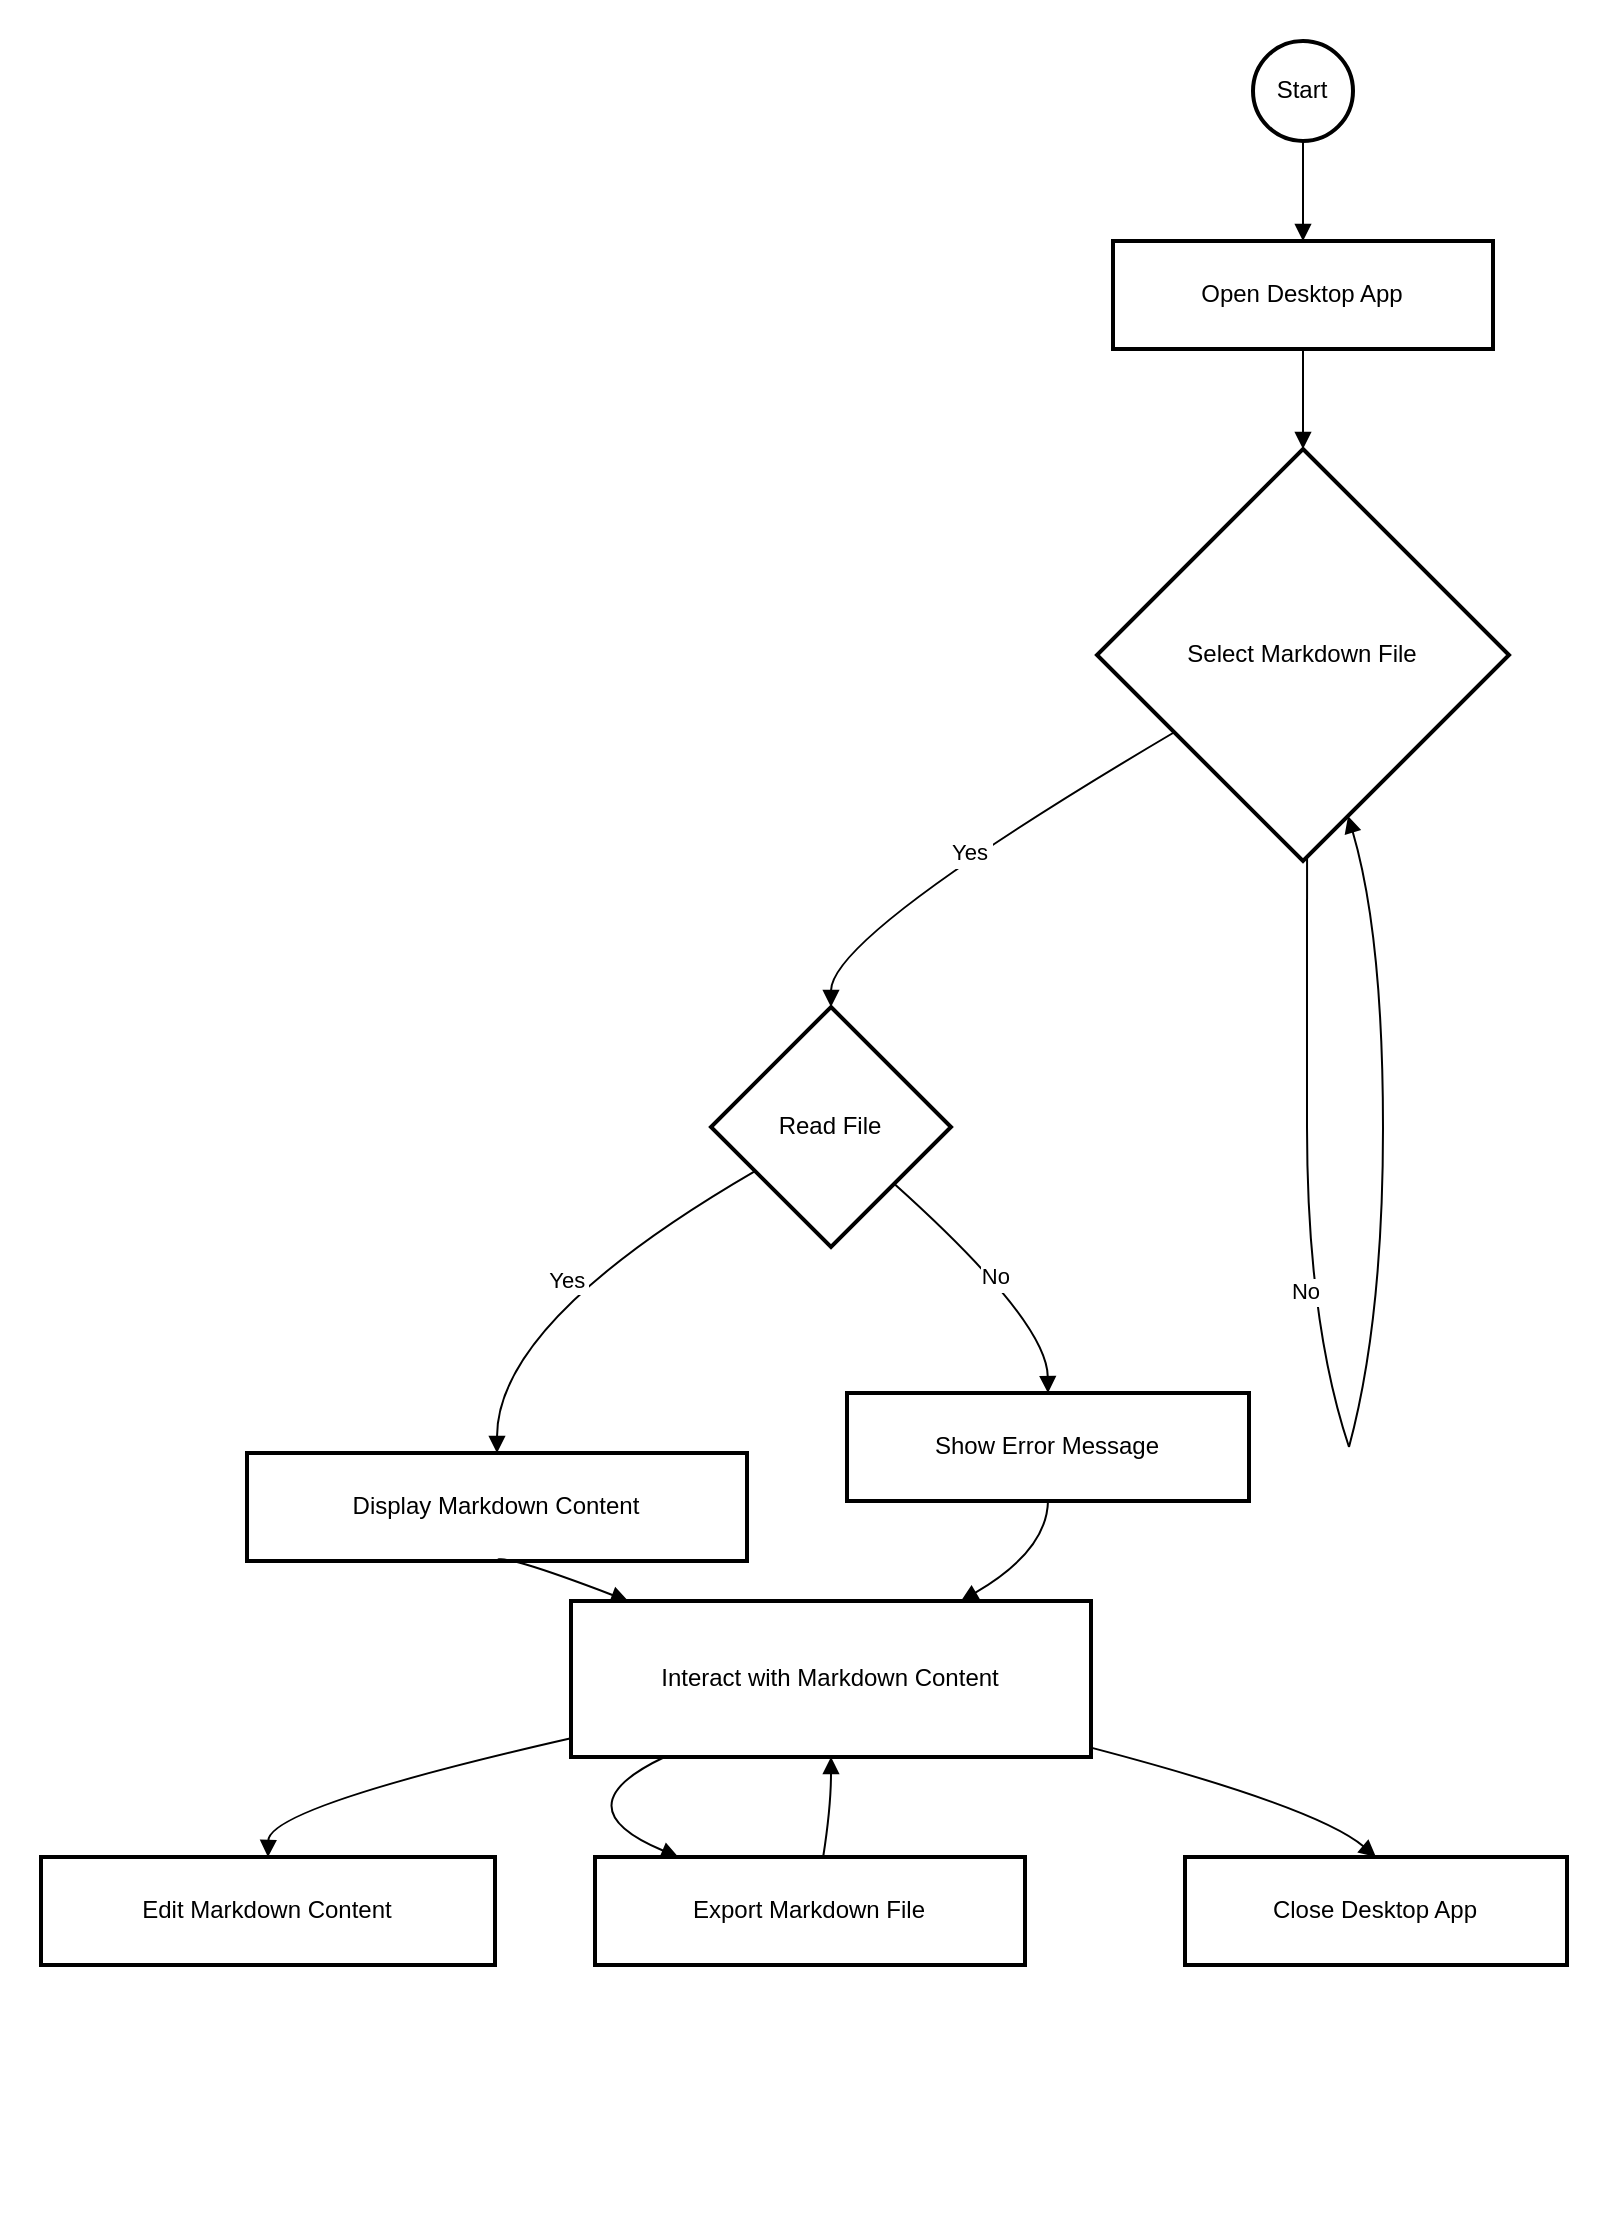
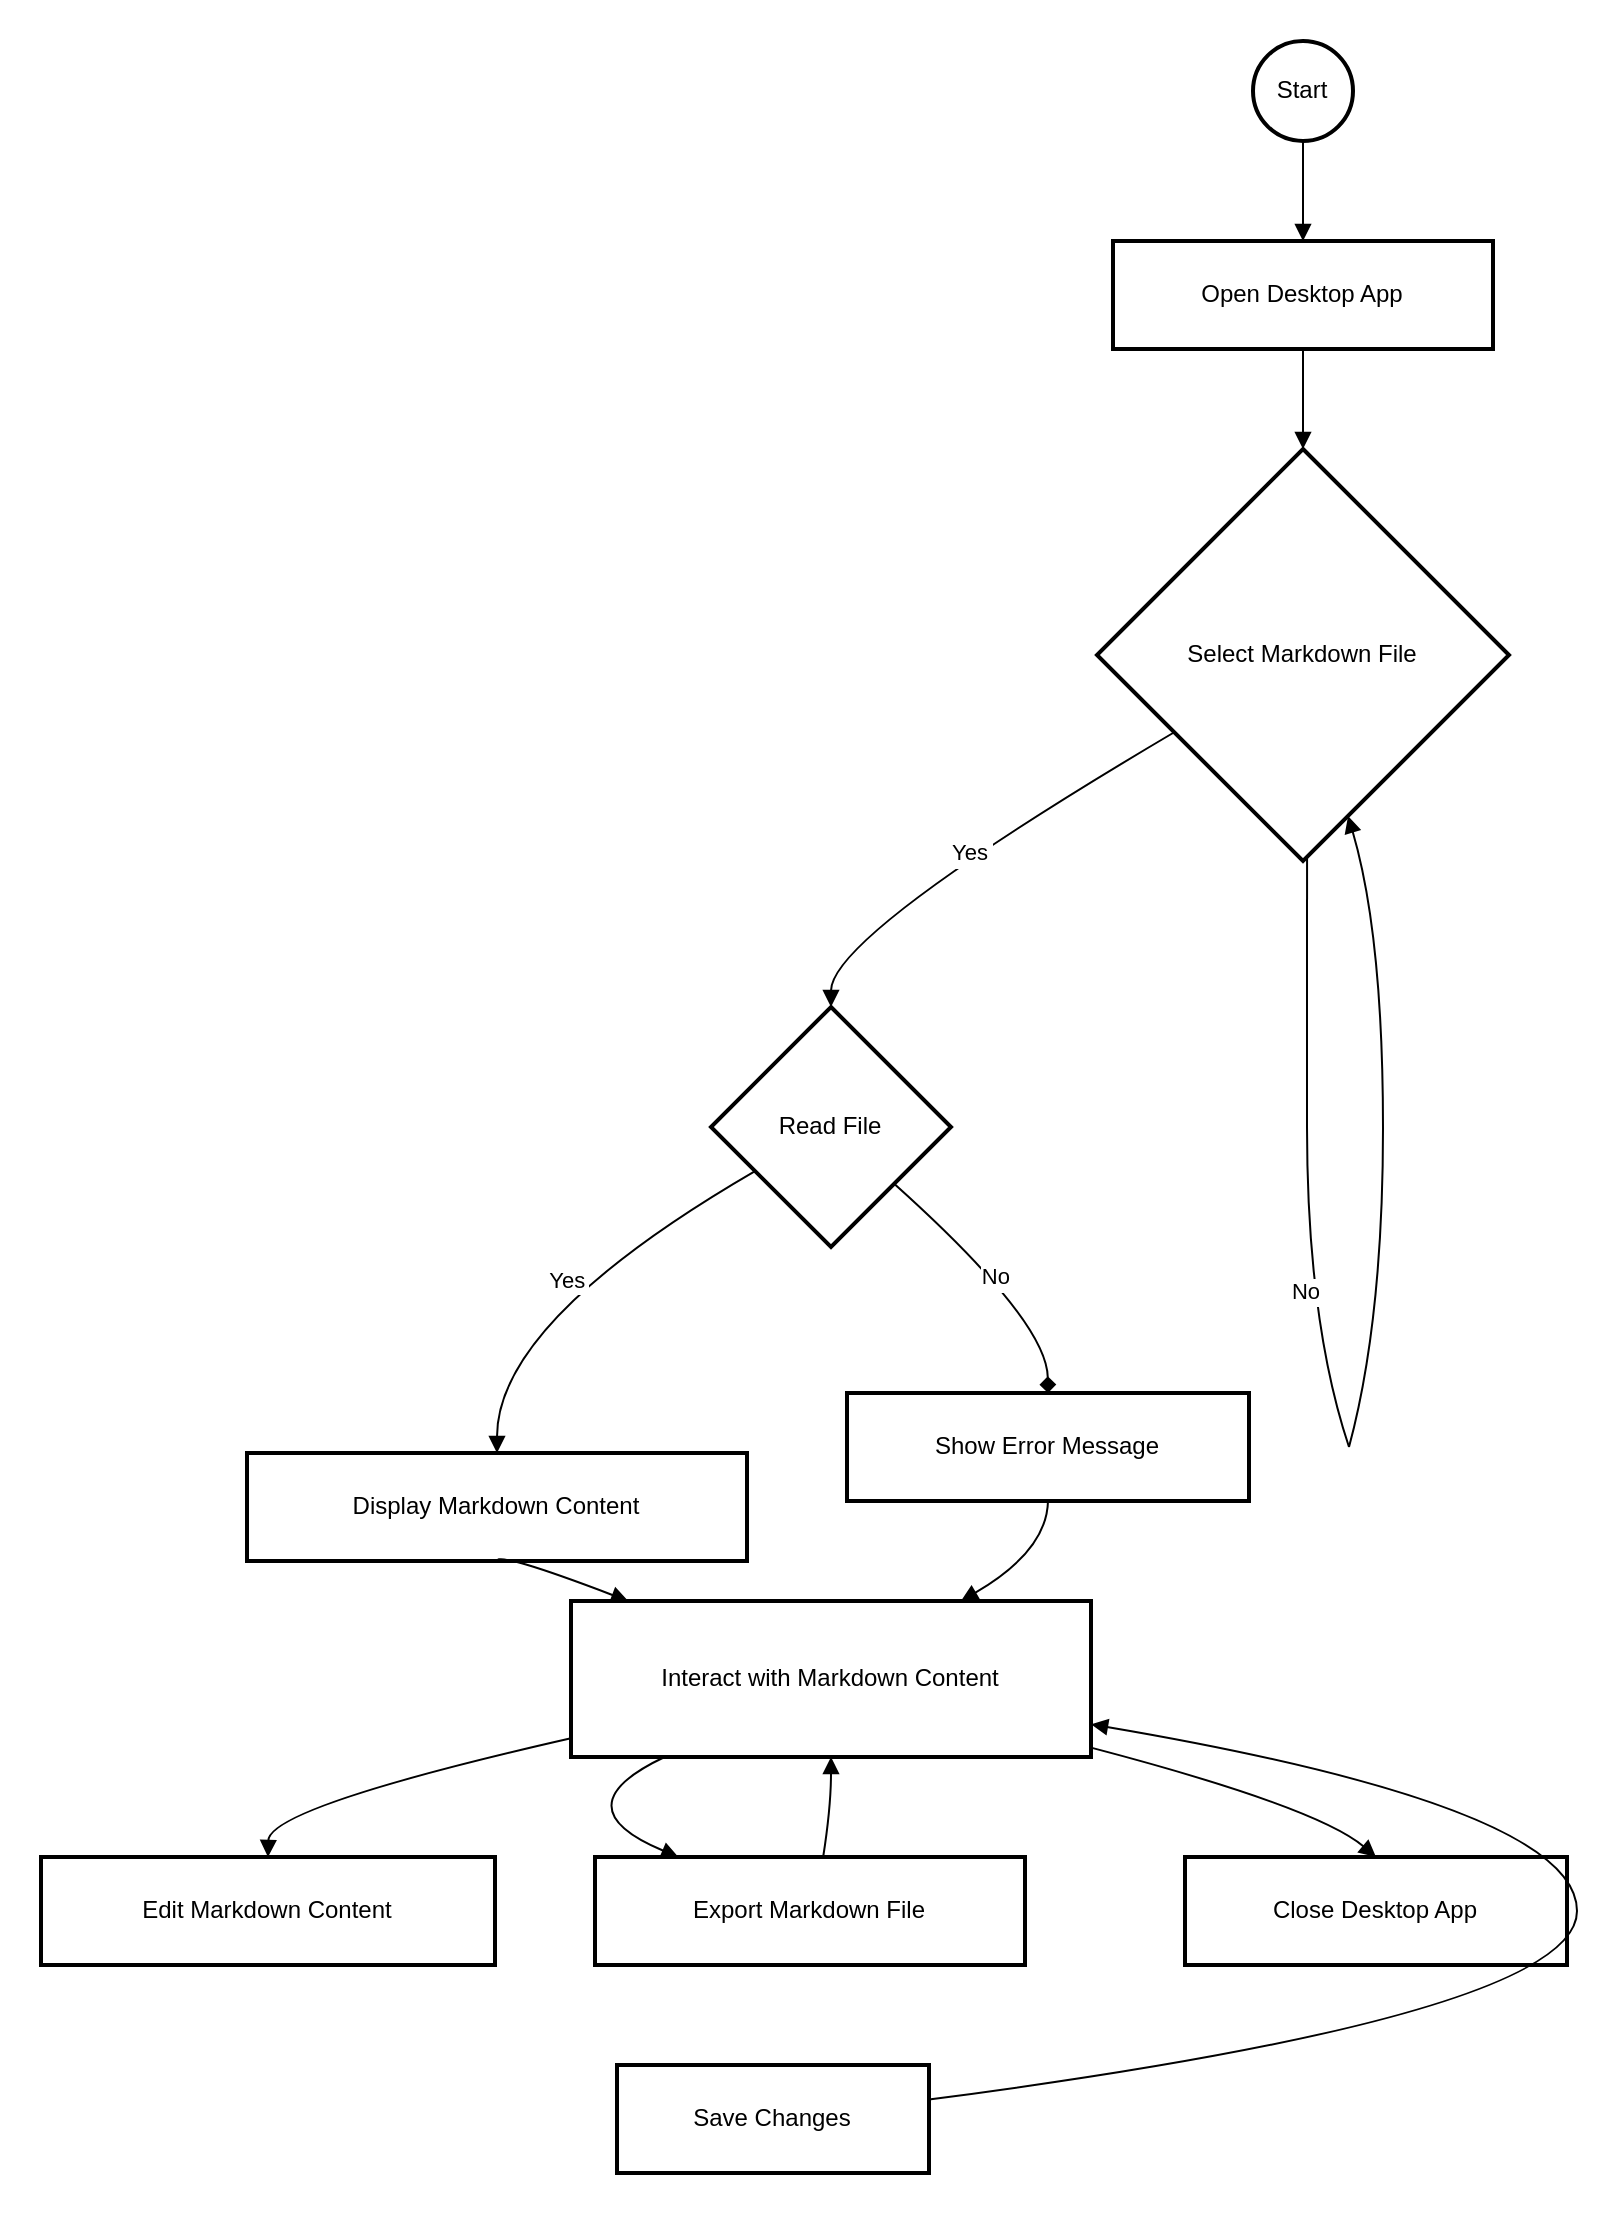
edge "Read File" -> "Show Error Message": arrowhead block -> diamond
edge "Save Changes" -> "Interact with Markdown Content": added
node "Save Changes": added
